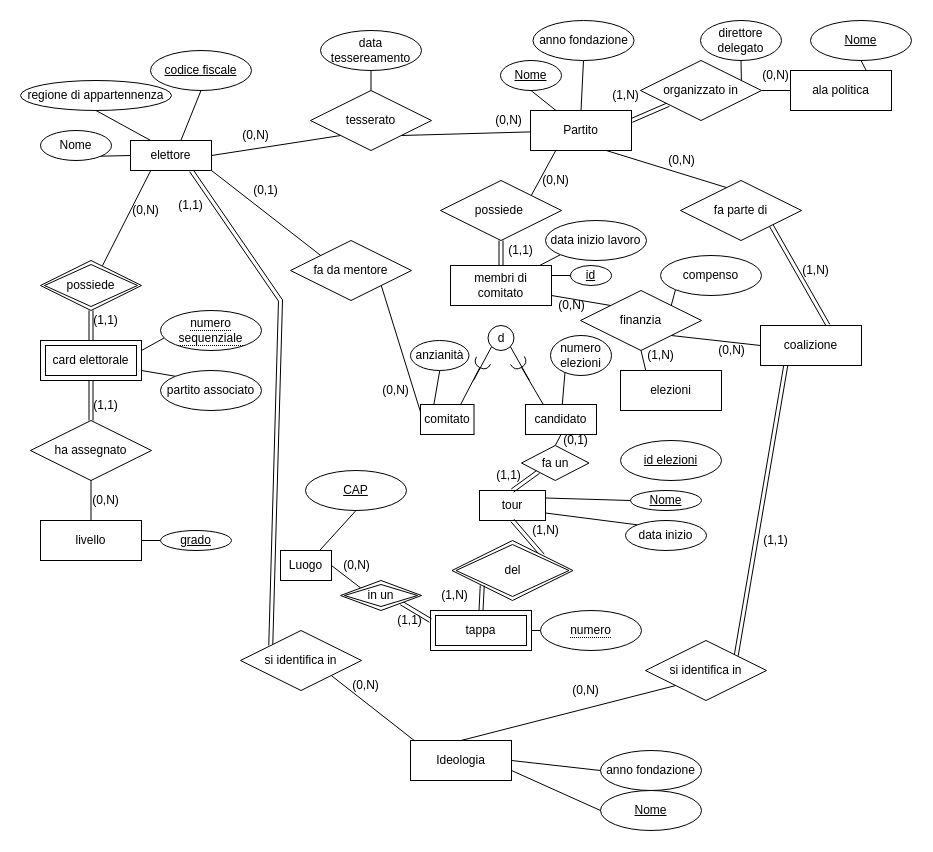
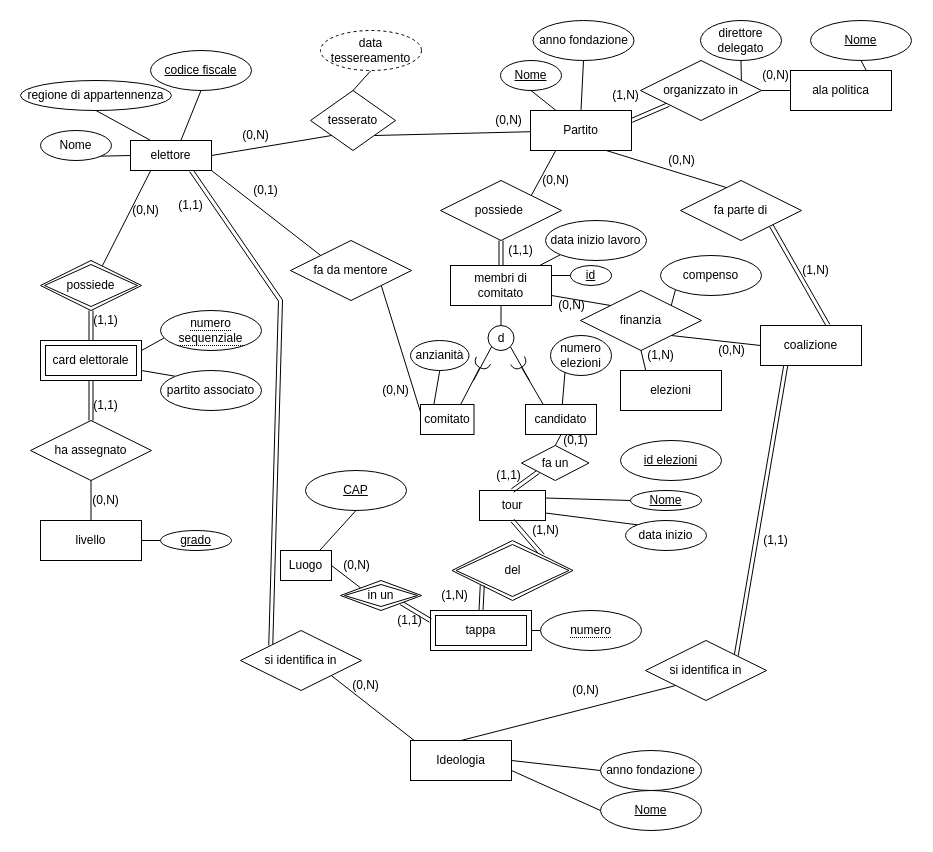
node "data tessereamento": style solid -> dashed
node "tesserato": size 121x60 -> 85x60
edge "membri di comitato" -- "d": added
